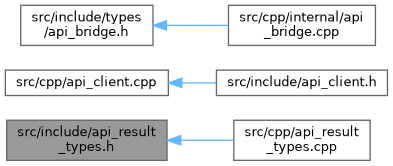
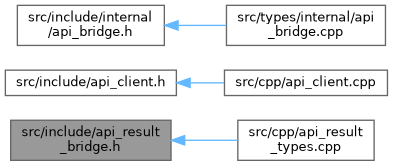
node "src/include/types /api_bridge.h": label "src/include/types /api_bridge.h" -> "src/include/internal /api_bridge.h"
node "src/cpp/internal/api _bridge.cpp": label "src/cpp/internal/api _bridge.cpp" -> "src/types/internal/api _bridge.cpp"
edge "src/include/api_client.h" -> "src/cpp/api_client.cpp": reversed
node "src/include/api_result _types.h": label "src/include/api_result _types.h" -> "src/include/api_result _bridge.h"
